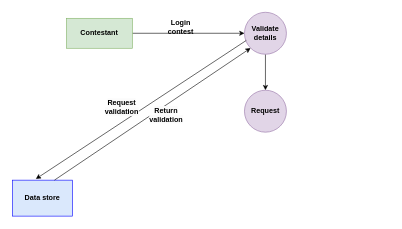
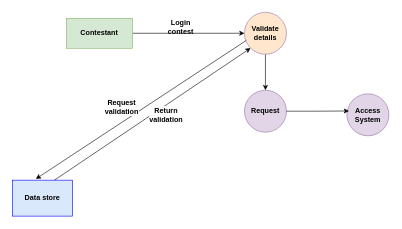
node "Validate details": fillcolor #e1d5e7 -> #ffe6cc
edge "Request" -> "Access System": added
node "Access System": added
